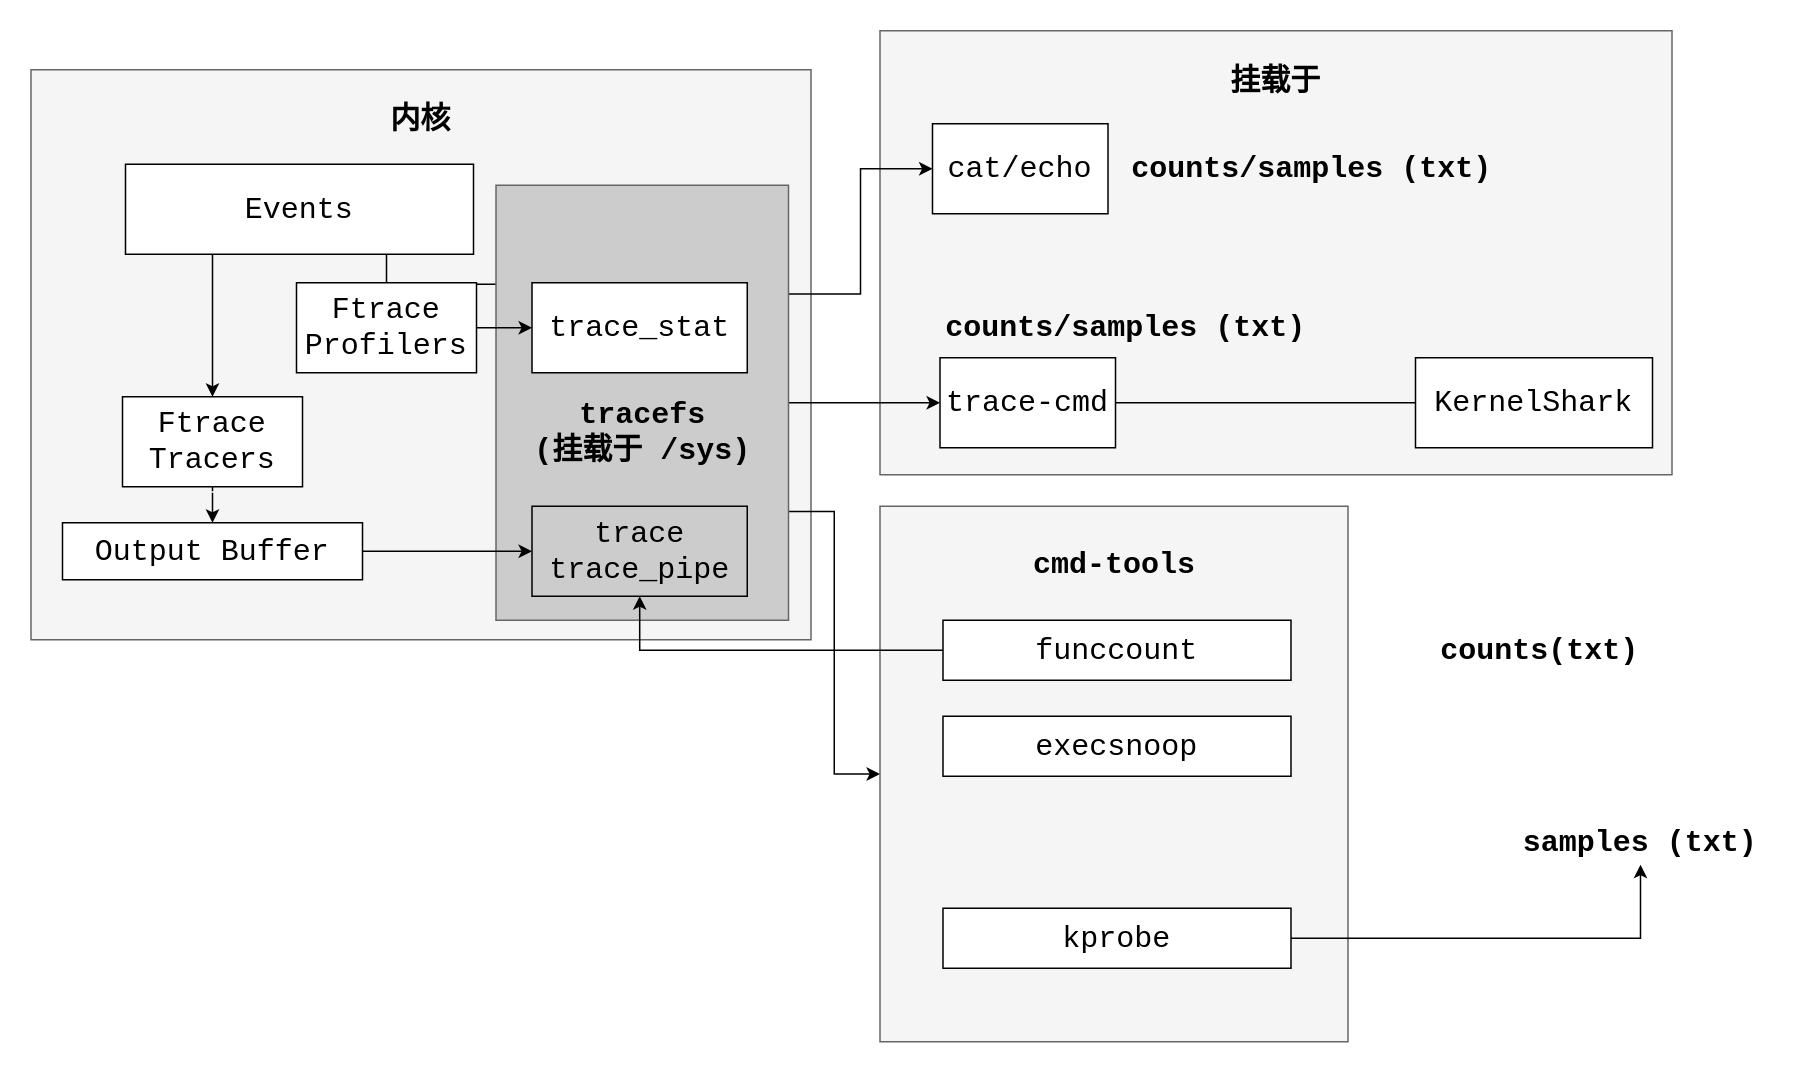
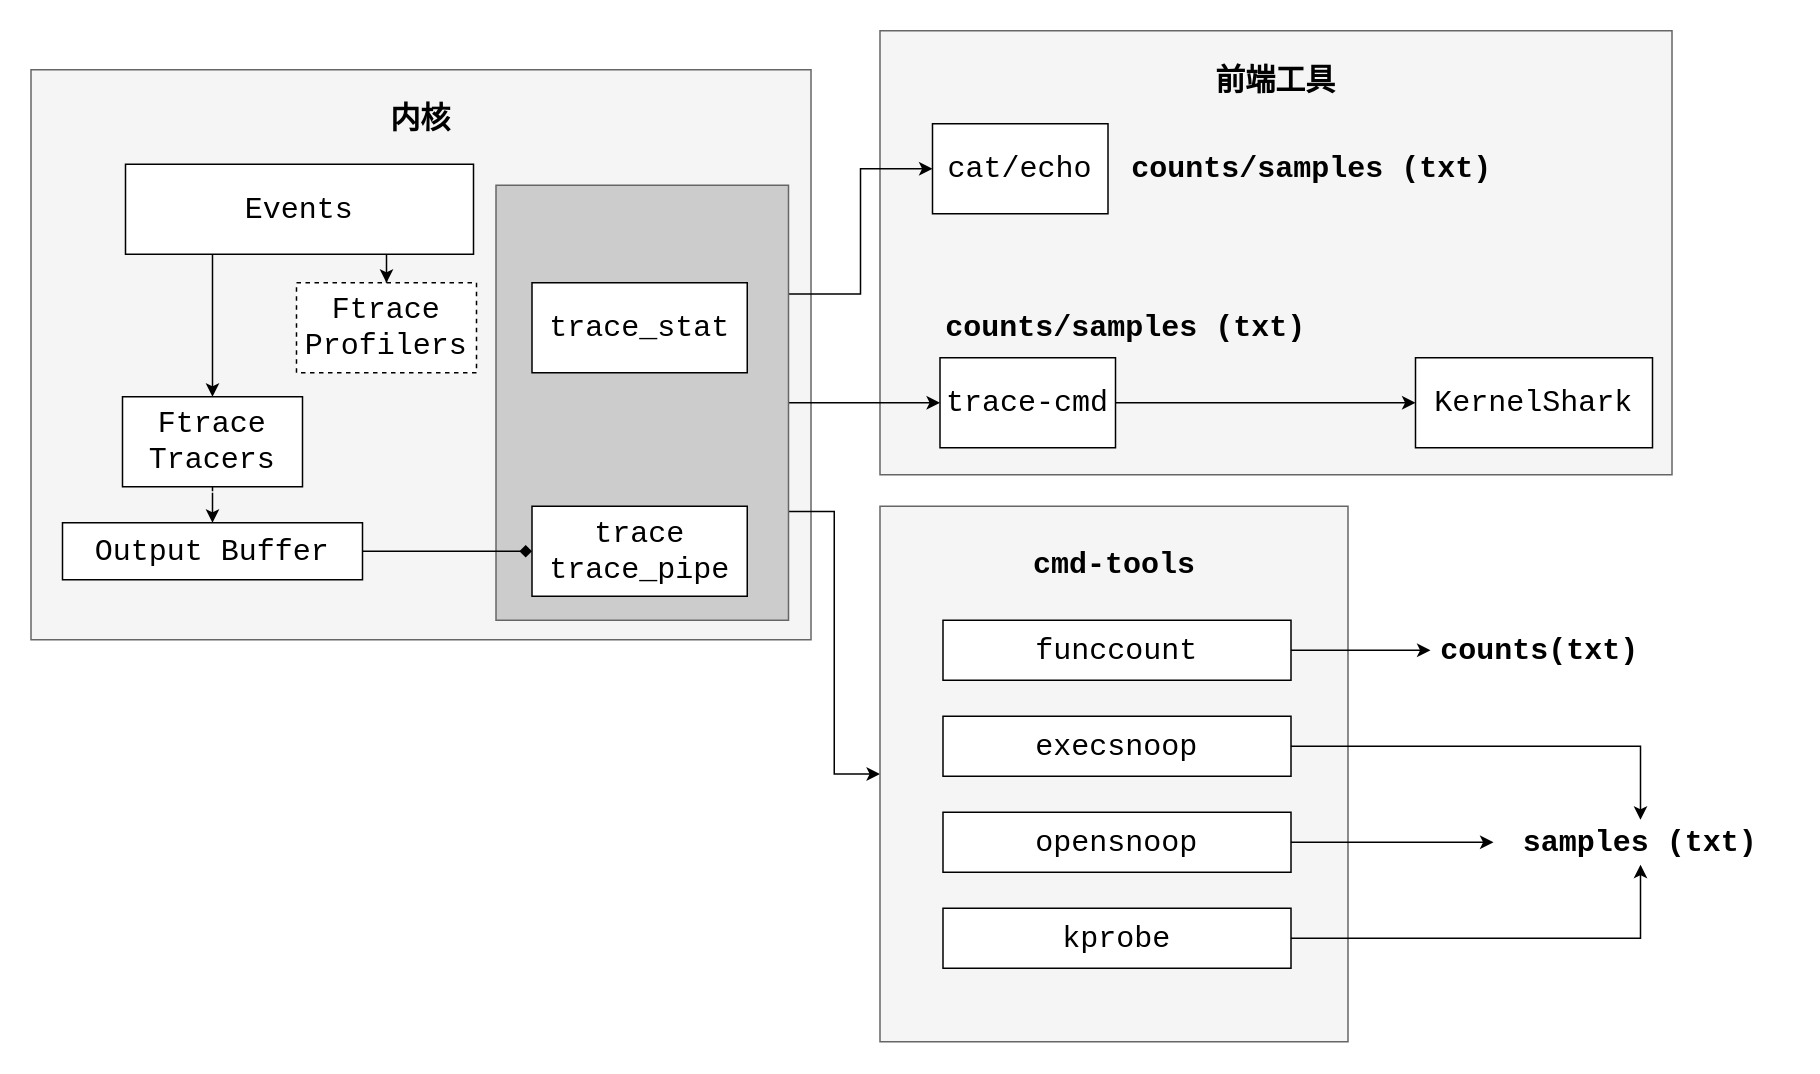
node "挂载于": label "挂载于" -> "前端工具"
edge "Events" -> "trace_stat": now "Events" -> "Ftrace Profilers"
node "Ftrace Profilers": style solid -> dashed
edge "Ftrace Profilers" -> "trace_stat": removed
edge "trace-cmd" -- "KernelShark": arrowhead none -> classic
node "tracefs (挂载于 /sys)": removed
edge "Output Buffer" -> "trace trace_pipe": arrowhead classic -> diamond
node "trace trace_pipe": fillcolor #cccccc -> #ffffff
edge "funccount" -> "trace trace_pipe": now "funccount" -> "counts(txt)"
edge "execsnoop" -> "samples (txt)": added
node "opensnoop": added
edge "opensnoop" -> "samples (txt)": added
